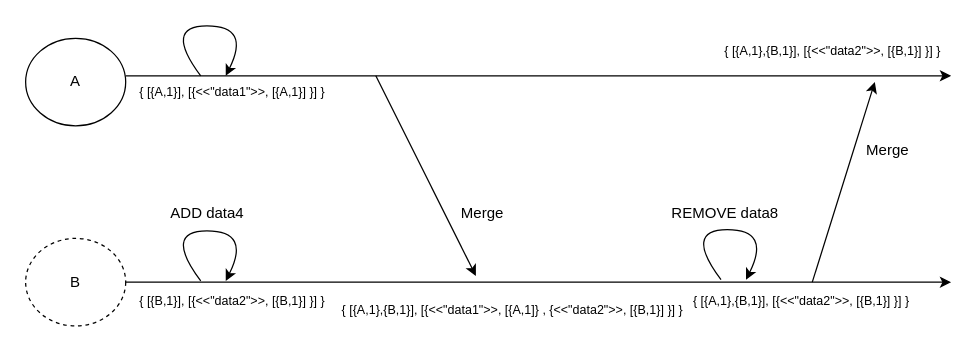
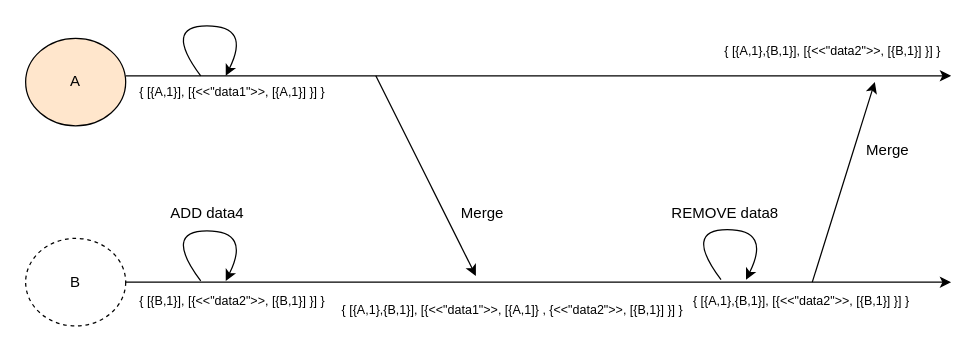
node "A": fillcolor #ffffff -> #ffe6cc
